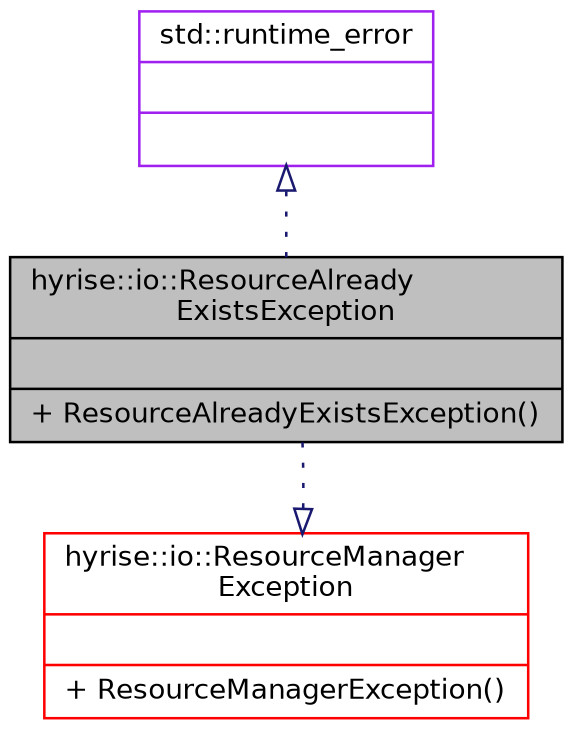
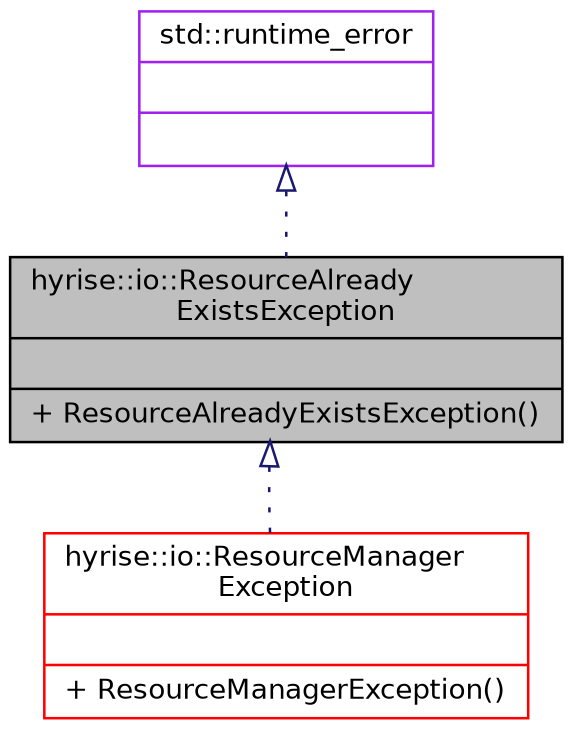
edge "hyrise::io::ResourceAlready" -> "hyrise::io::ResourceManager": reversed
